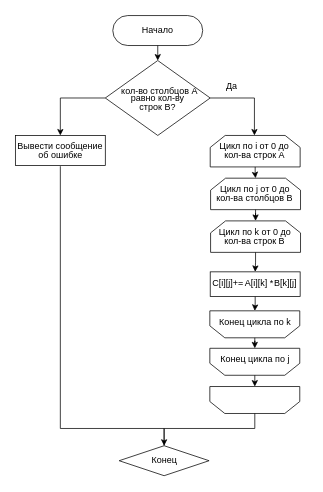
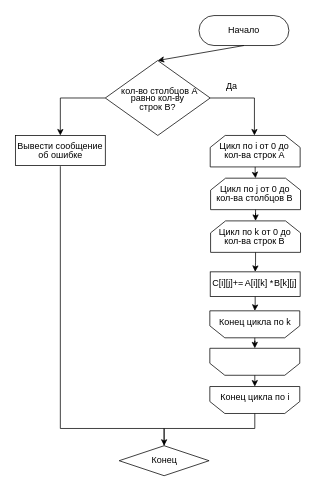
node "Начало": moved (158, 30) -> (244, 30)
node "Конец цикла по j": removed
node "Конец цикла по i": added
